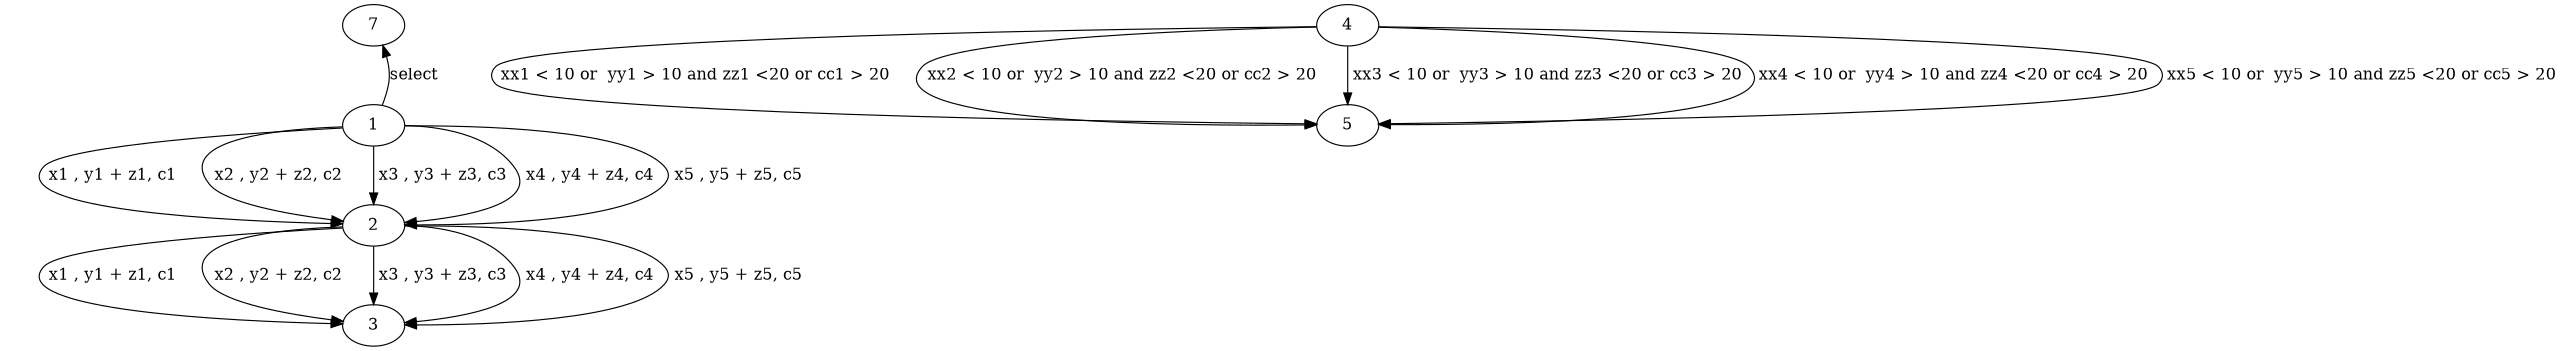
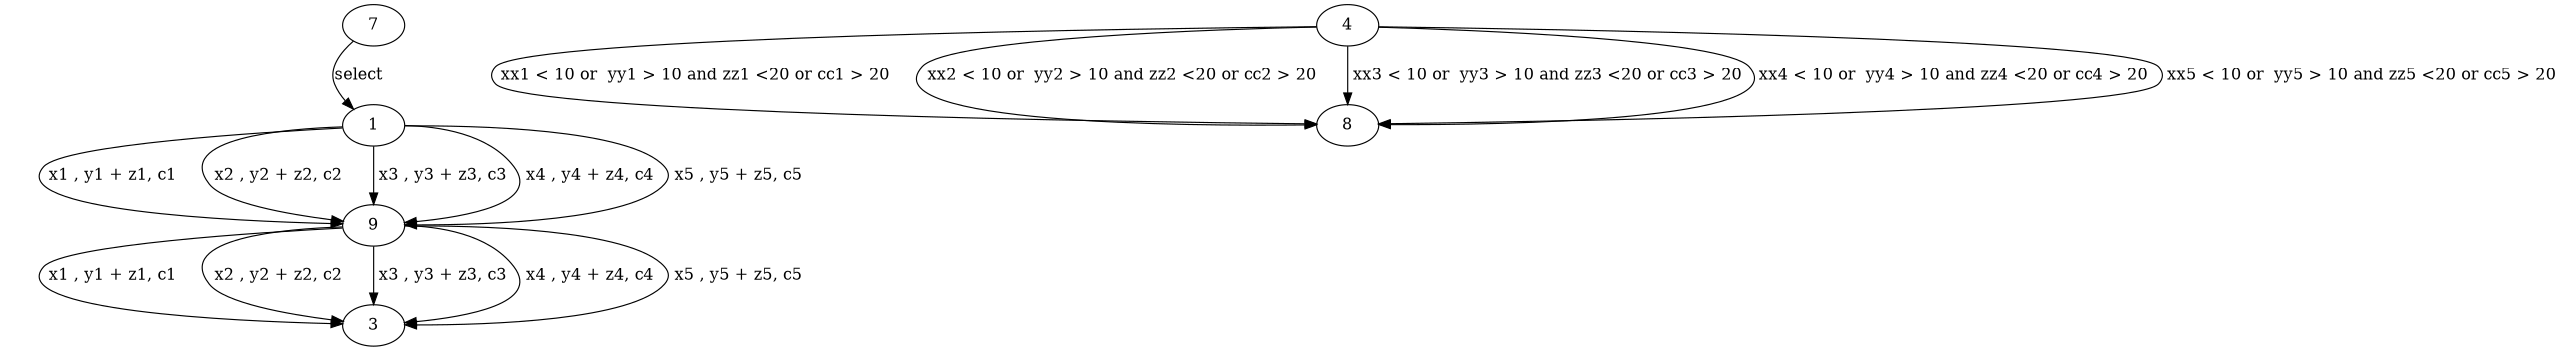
edge "1" -> "7": reversed
node "5": label "5" -> "8"
node "2": label "2" -> "9"
